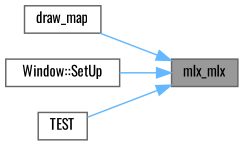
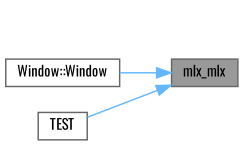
node "draw_map": removed
node "Window::SetUp": label "Window::SetUp" -> "Window::Window"
